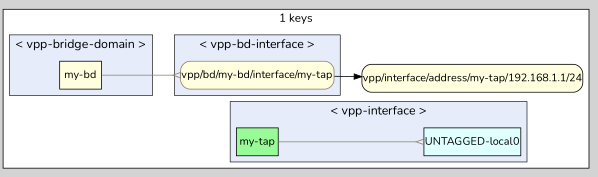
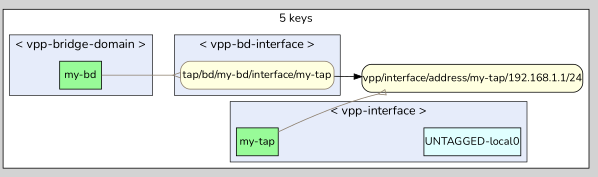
cluster "1 keys": label "1 keys" -> "5 keys"
node "my-bd": fillcolor LightYellow -> PaleGreen
node "vpp/bd/my-bd/interface/my-tap": label "vpp/bd/my-bd/interface/my-tap" -> "tap/bd/my-bd/interface/my-tap"
edge "my-tap" -> "UNTAGGED-local0": now "my-tap" -> "vpp/interface/address/my-tap/192.168.1.1/24"
